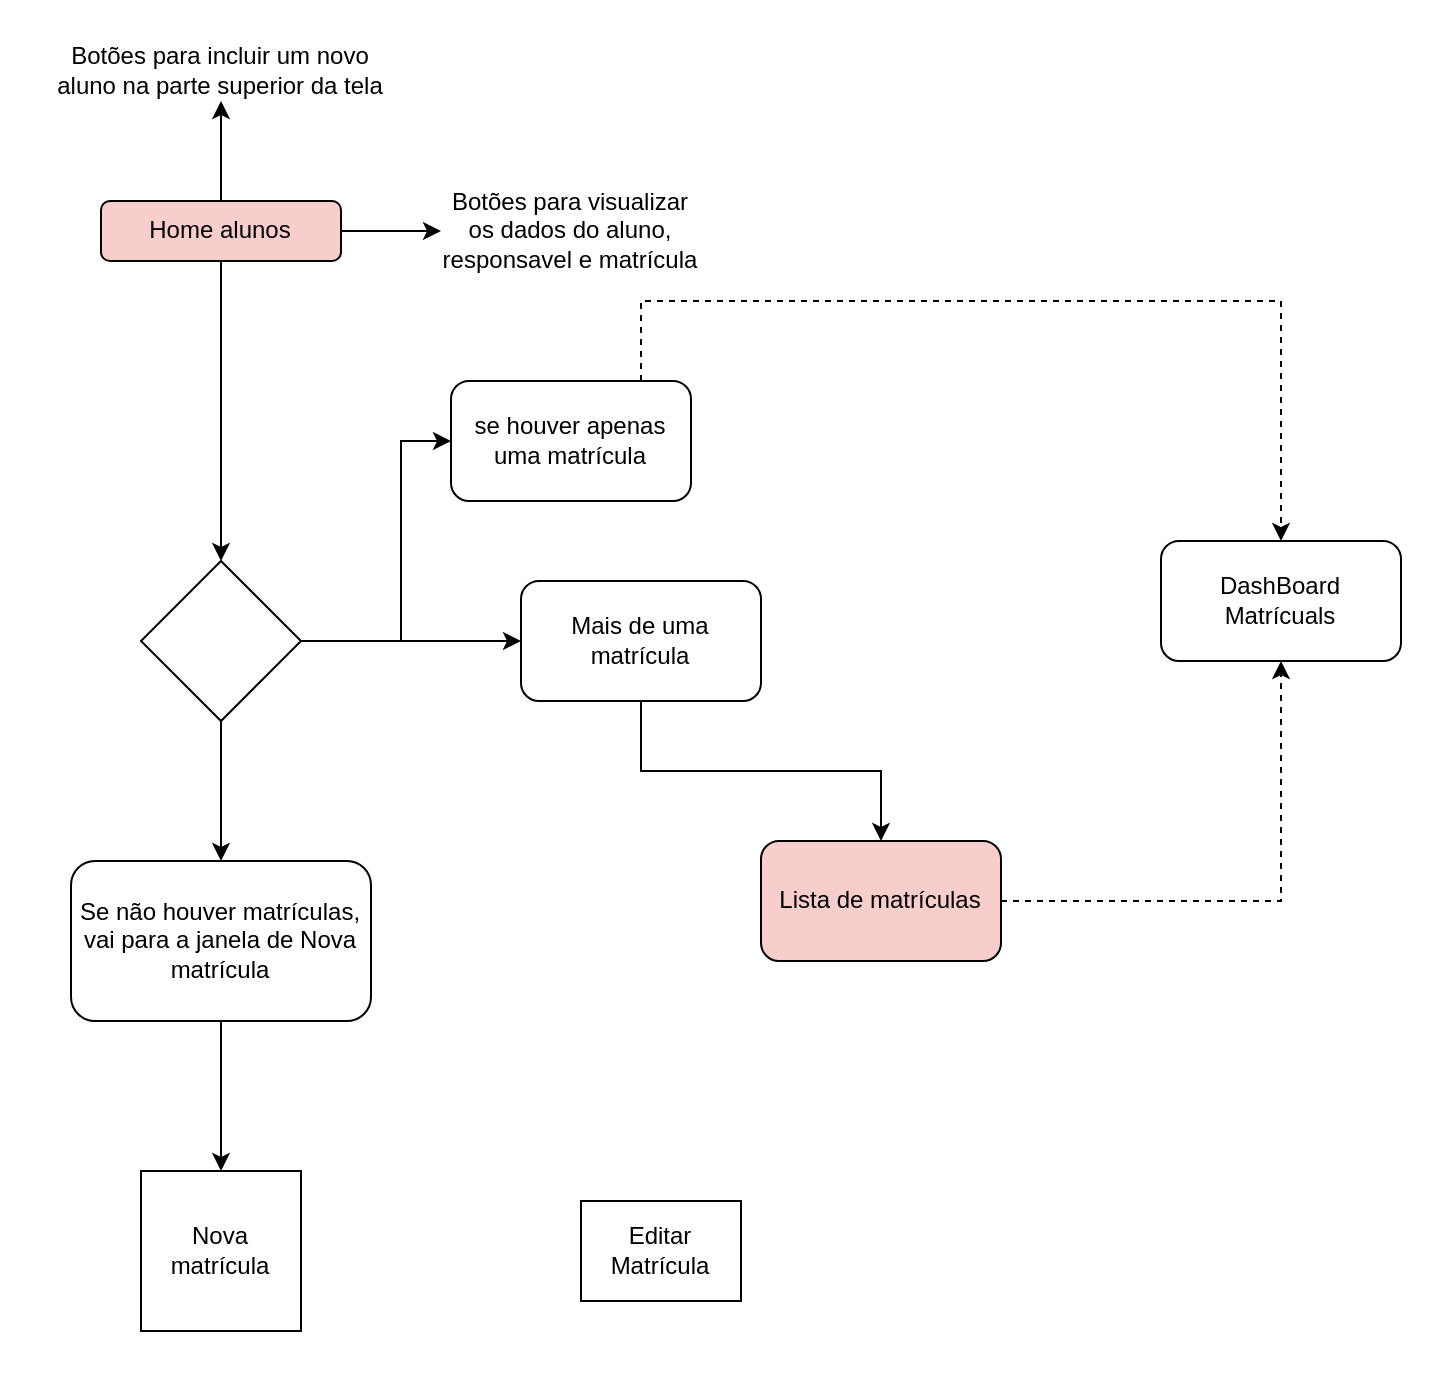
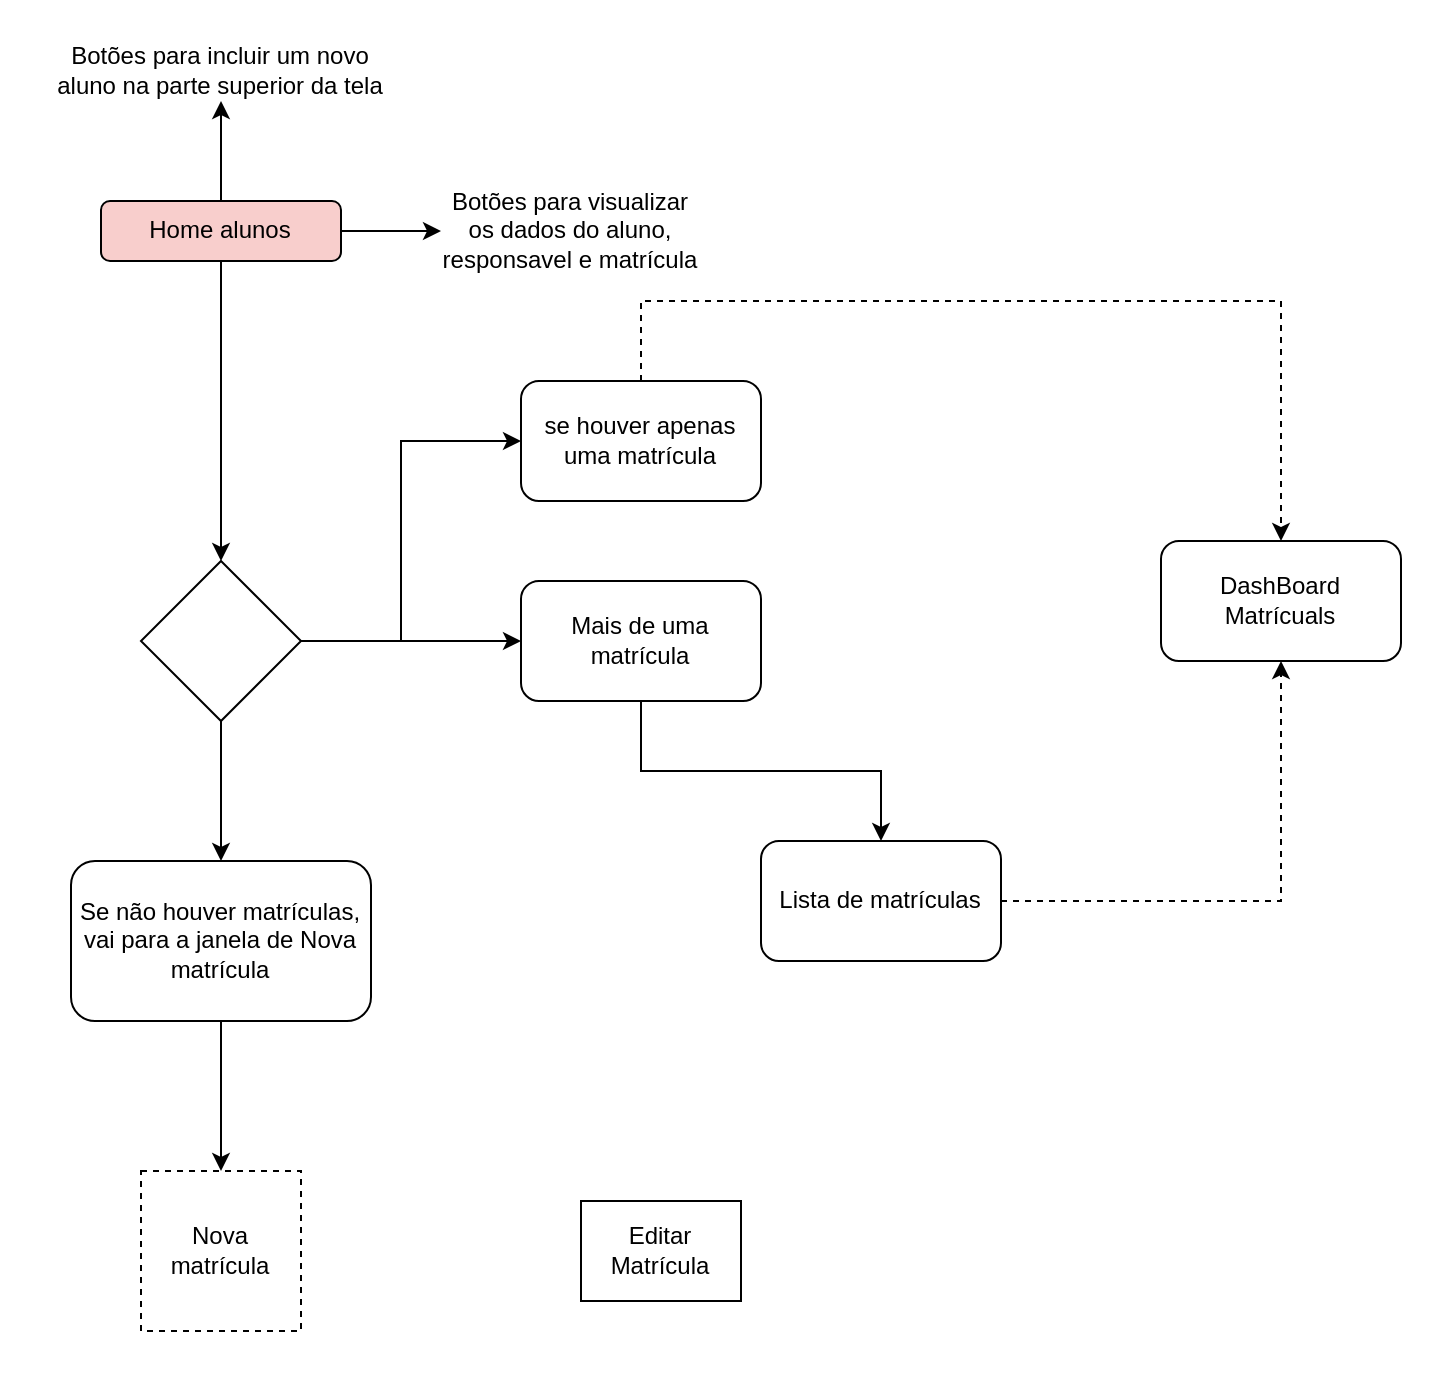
node "se houver apenas uma matrícula": moved (571, 441) -> (641, 441)
node "Lista de matrículas": fillcolor #f8cecc -> #ffffff
node "Nova matrícula": style solid -> dashed
